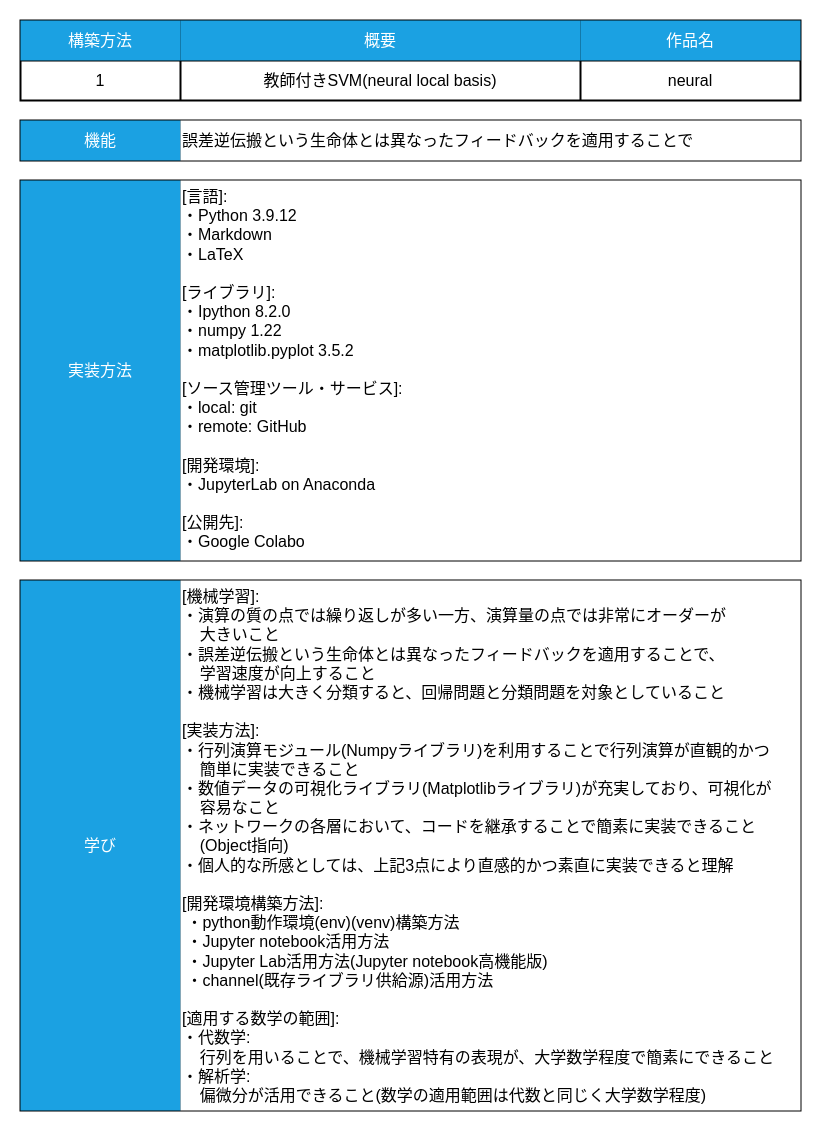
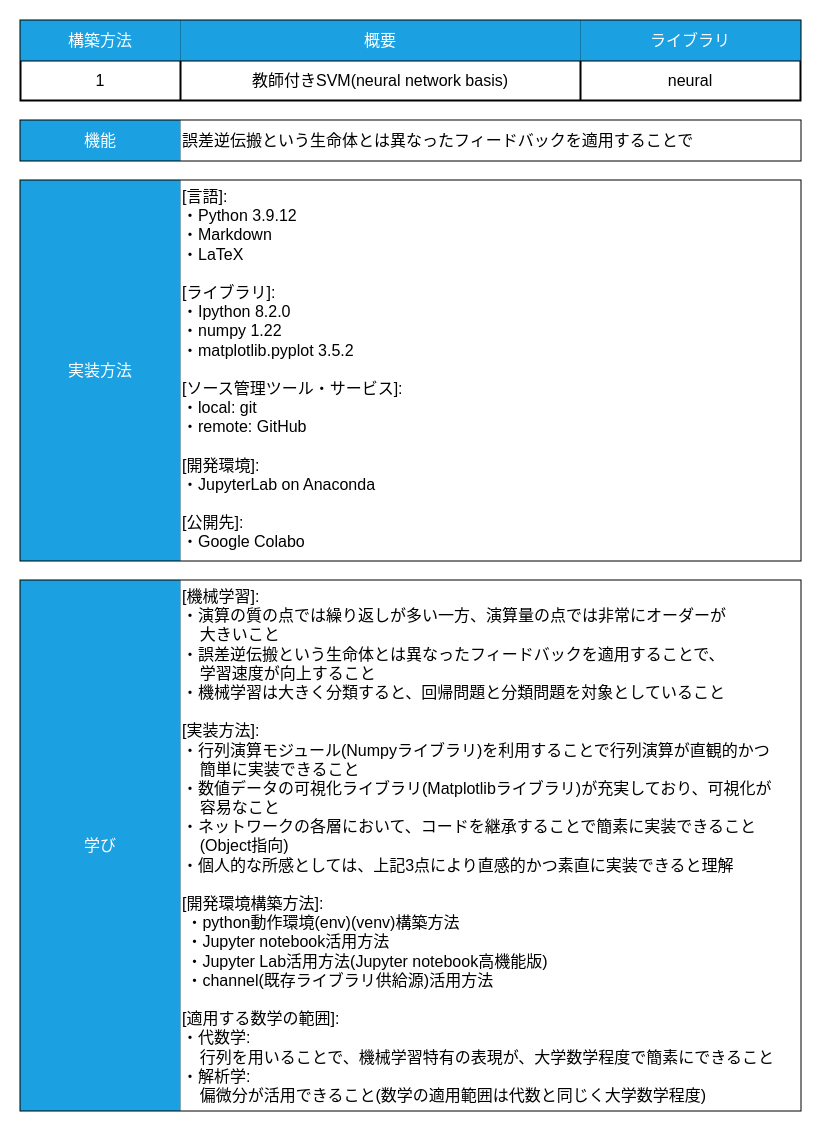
node "作品名": label "作品名" -> "ライブラリ"
node "教師付きSVM(neural local basis)": label "教師付きSVM(neural local basis)" -> "教師付きSVM(neural network basis)"
